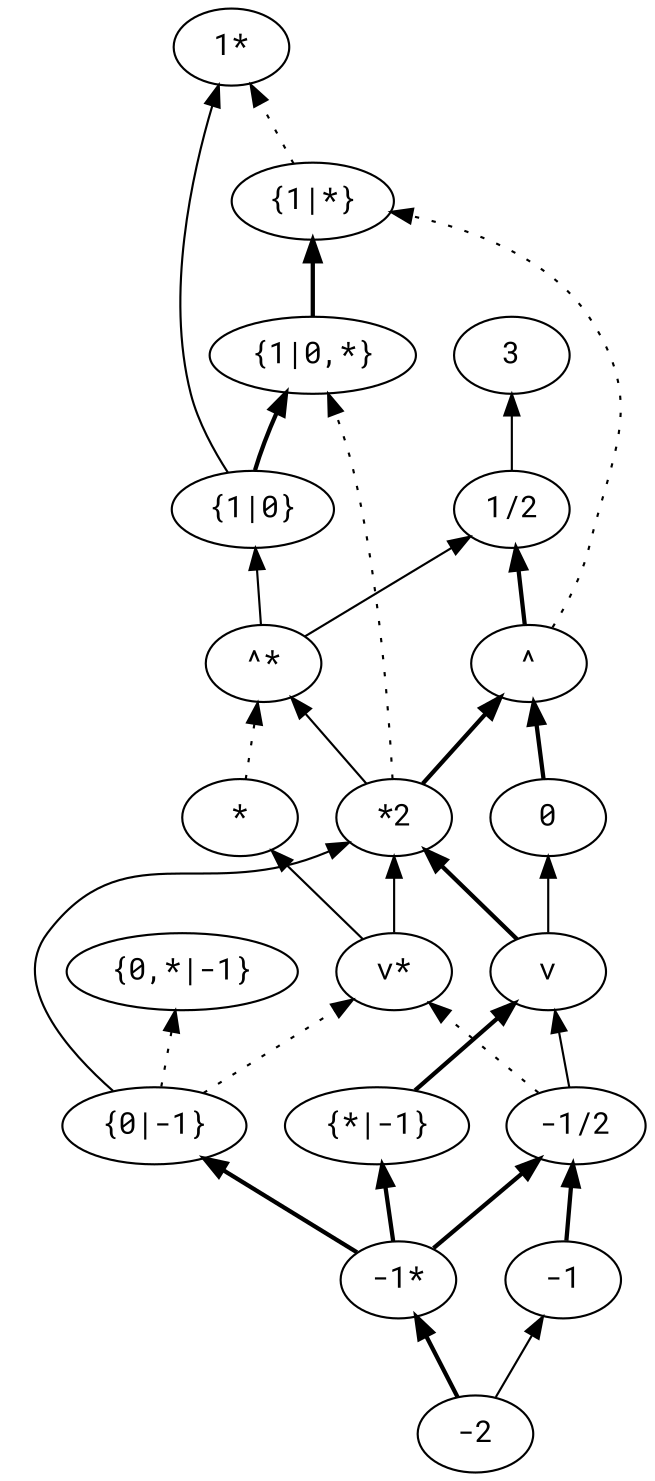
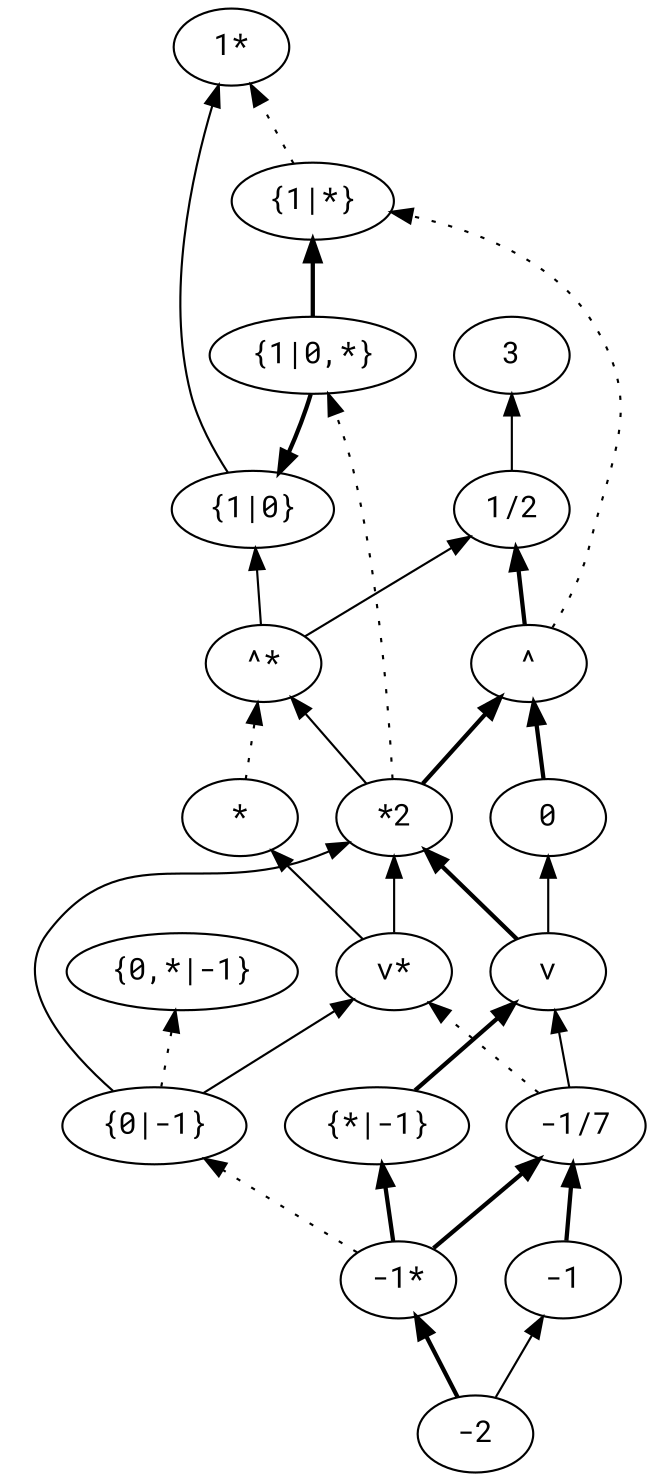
edge "{1|0}" -> "{1|0,*}": reversed
edge "{0|-1}" -> "v*": style dotted -> solid
node "-1/2": label "-1/2" -> "-1/7"
edge "-1*" -> "{0|-1}": style bold -> dotted
